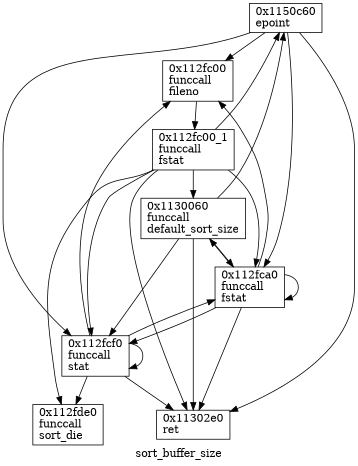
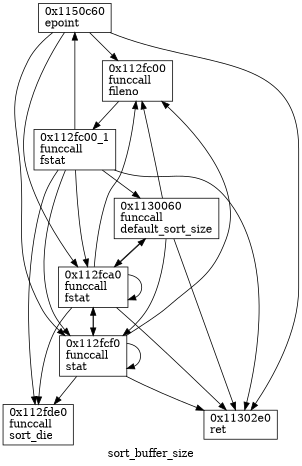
edge "0x1130060" -> "0x1150c60": now "0x1130060" -> "0x112fc00"
edge "0x112fca0" -> "0x112fde0": added
